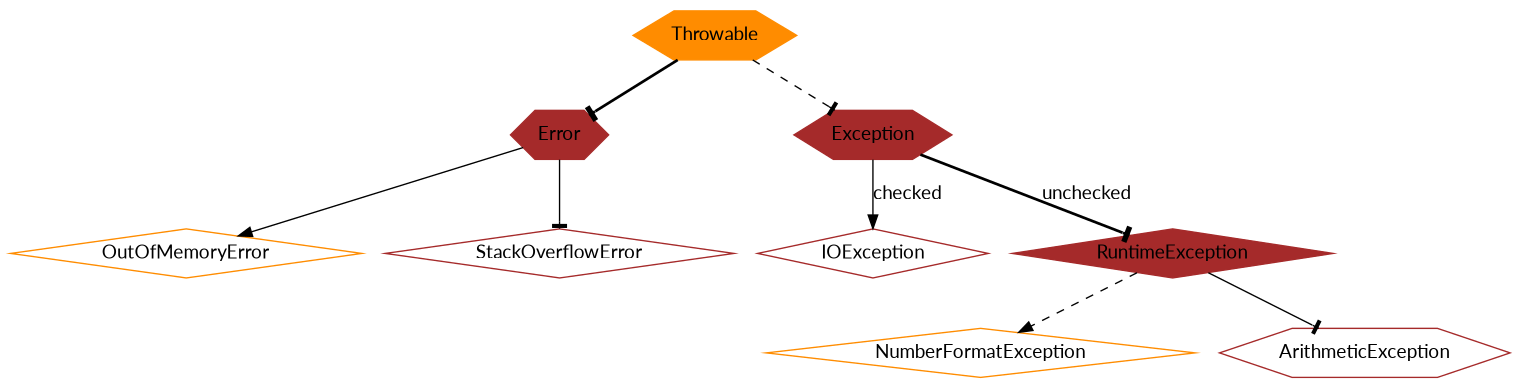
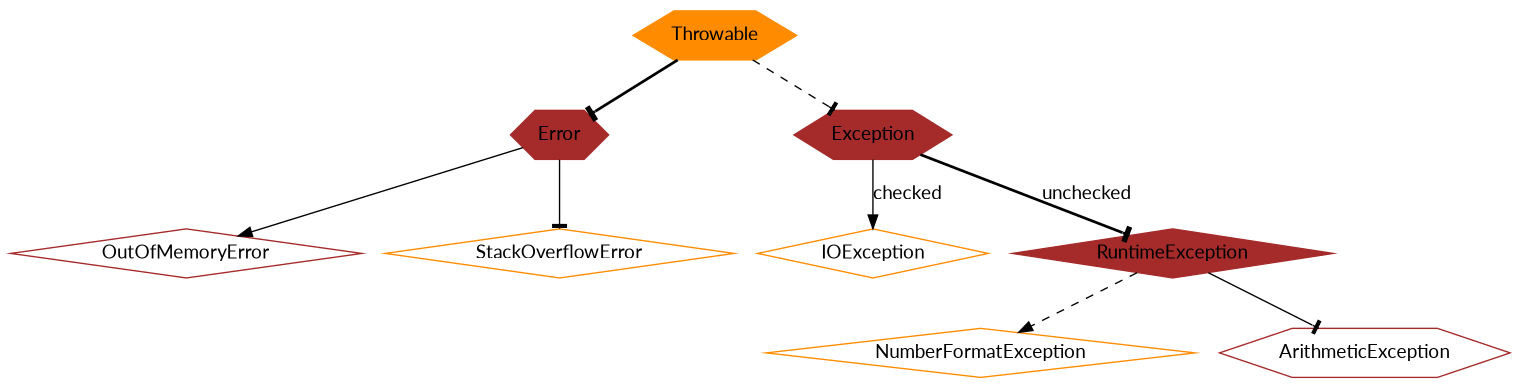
node "OutOfMemoryError": color darkorange -> brown
node "StackOverflowError": color brown -> darkorange
node "IOException": color brown -> darkorange
